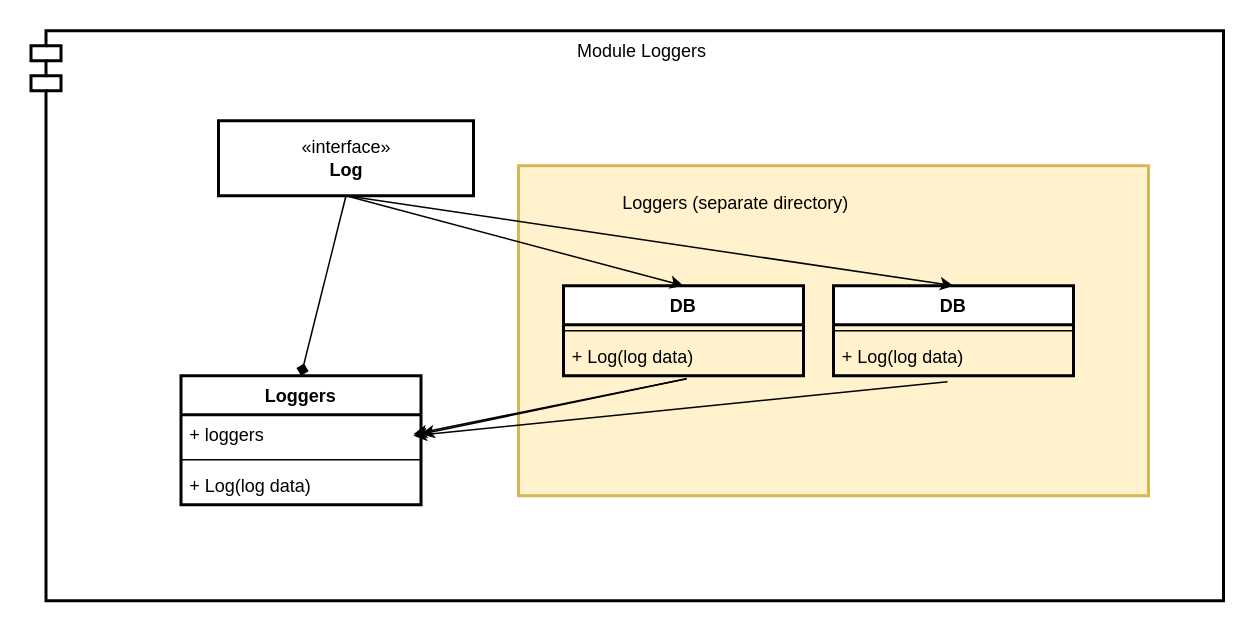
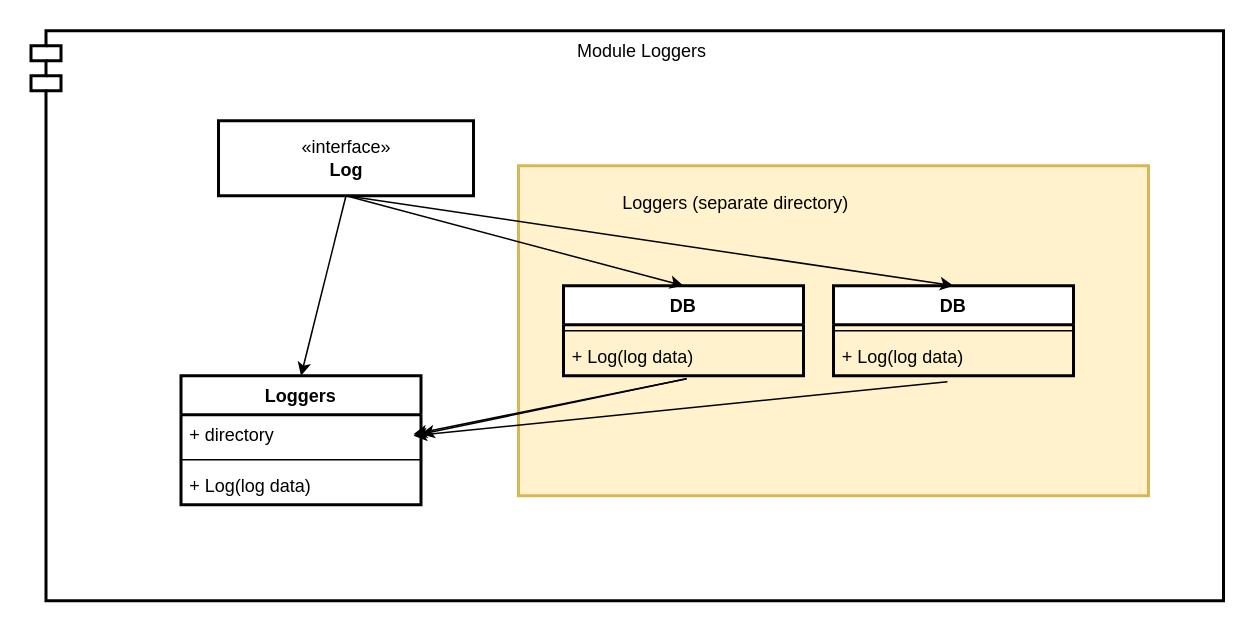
edge "«interface»Log" -> "Loggers": arrowhead diamond -> classic
node "+ loggers": label "+ loggers" -> "+ directory"
